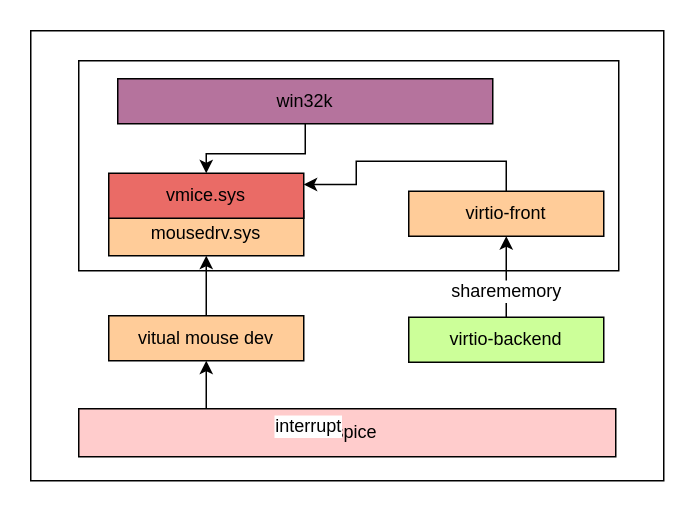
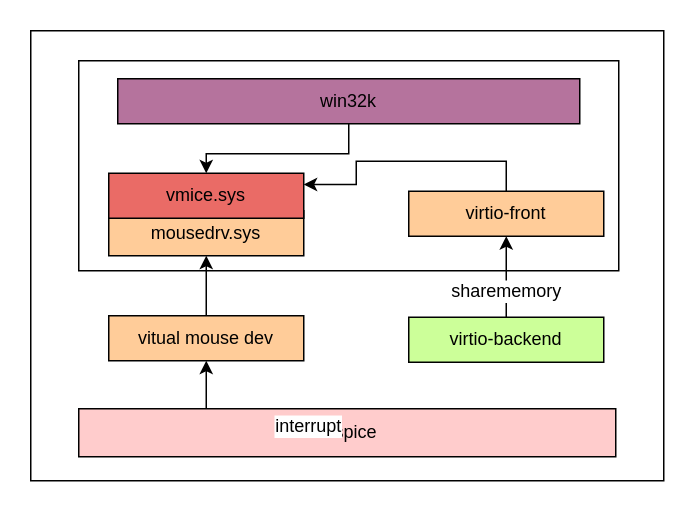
node "win32k": size 375x45 -> 462x45
